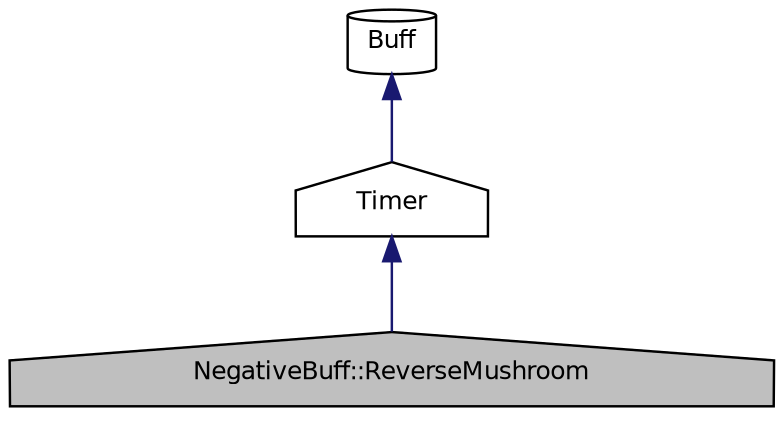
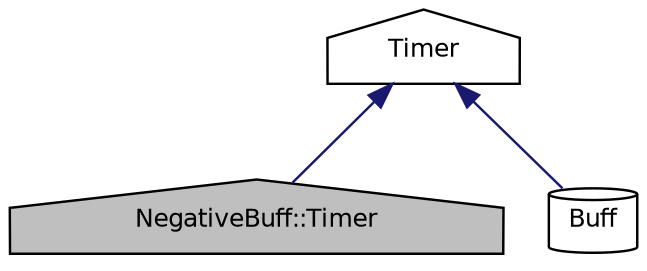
edge "Timer" -> "Buff": reversed
node "NegativeBuff::ReverseMushroom": label "NegativeBuff::ReverseMushroom" -> "NegativeBuff::Timer"
